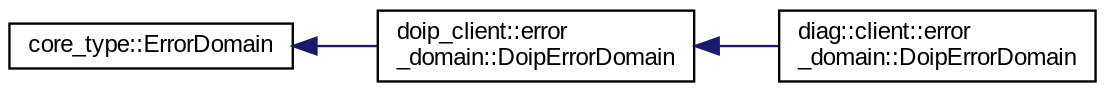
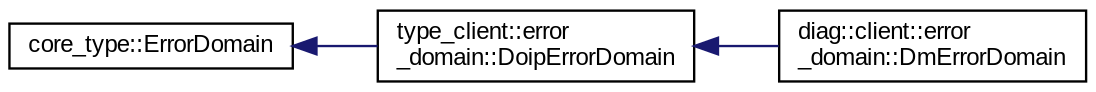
node "doip_client::error _domain::DoipErrorDomain": label "doip_client::error _domain::DoipErrorDomain" -> "type_client::error _domain::DoipErrorDomain"
node "diag::client::error _domain::DoipErrorDomain": label "diag::client::error _domain::DoipErrorDomain" -> "diag::client::error _domain::DmErrorDomain"
